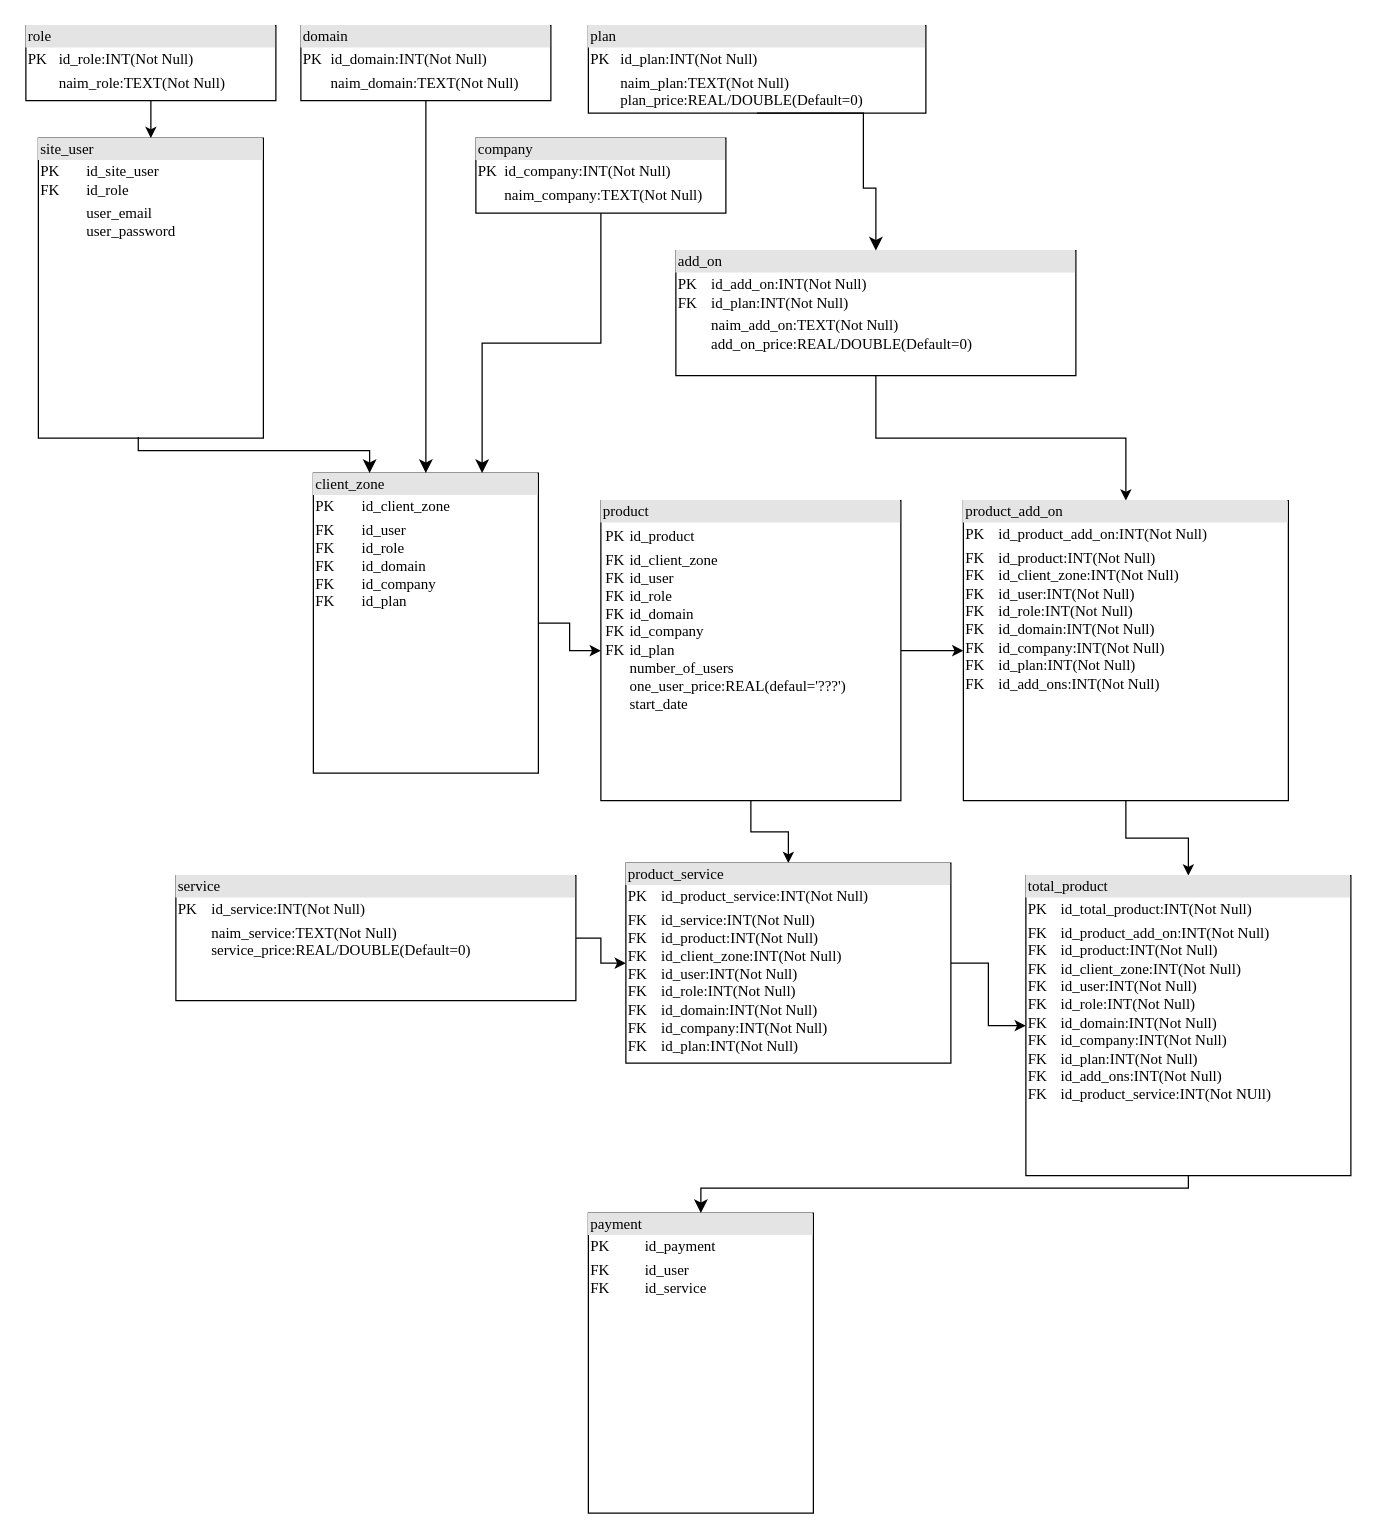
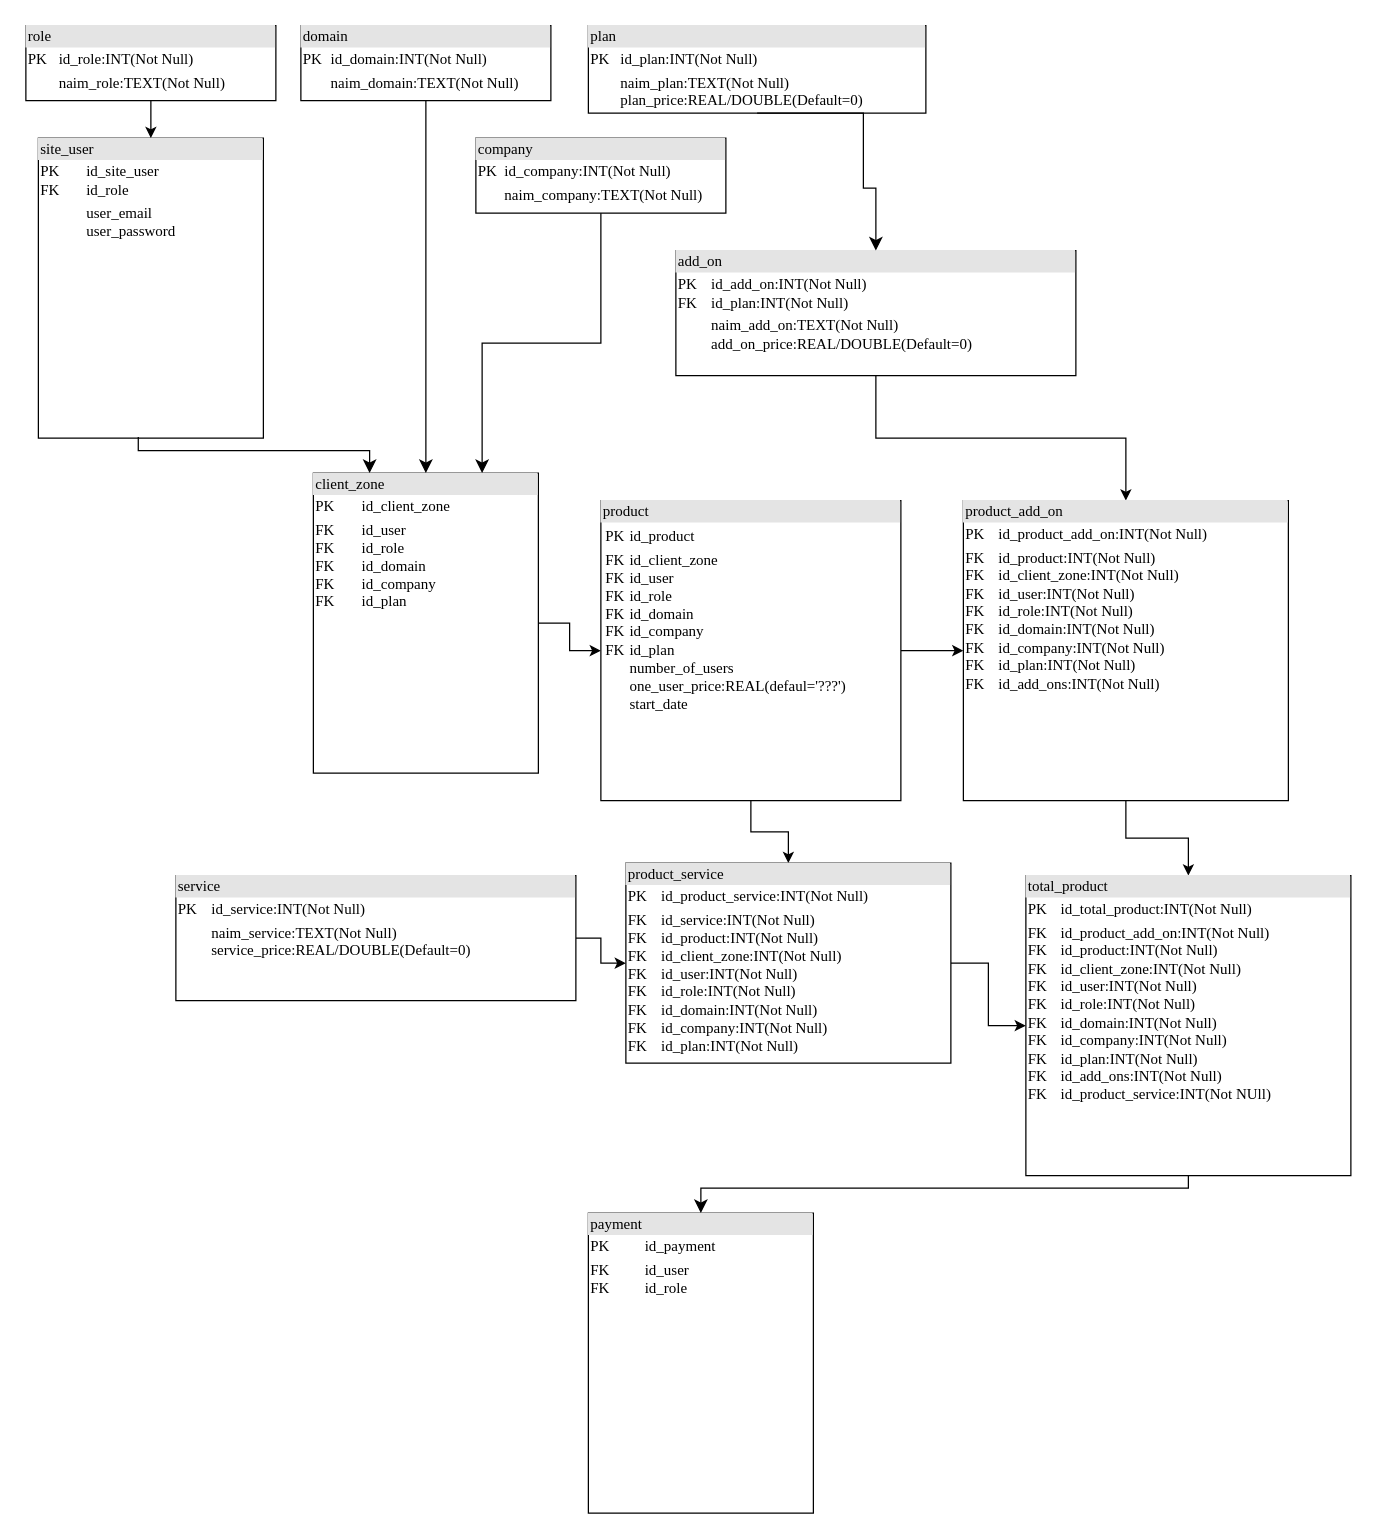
node "payment PK id_payment FK FK id_user id_service": label "payment PK id_payment FK FK id_user id_service" -> "payment PK id_payment FK FK id_user id_role"
